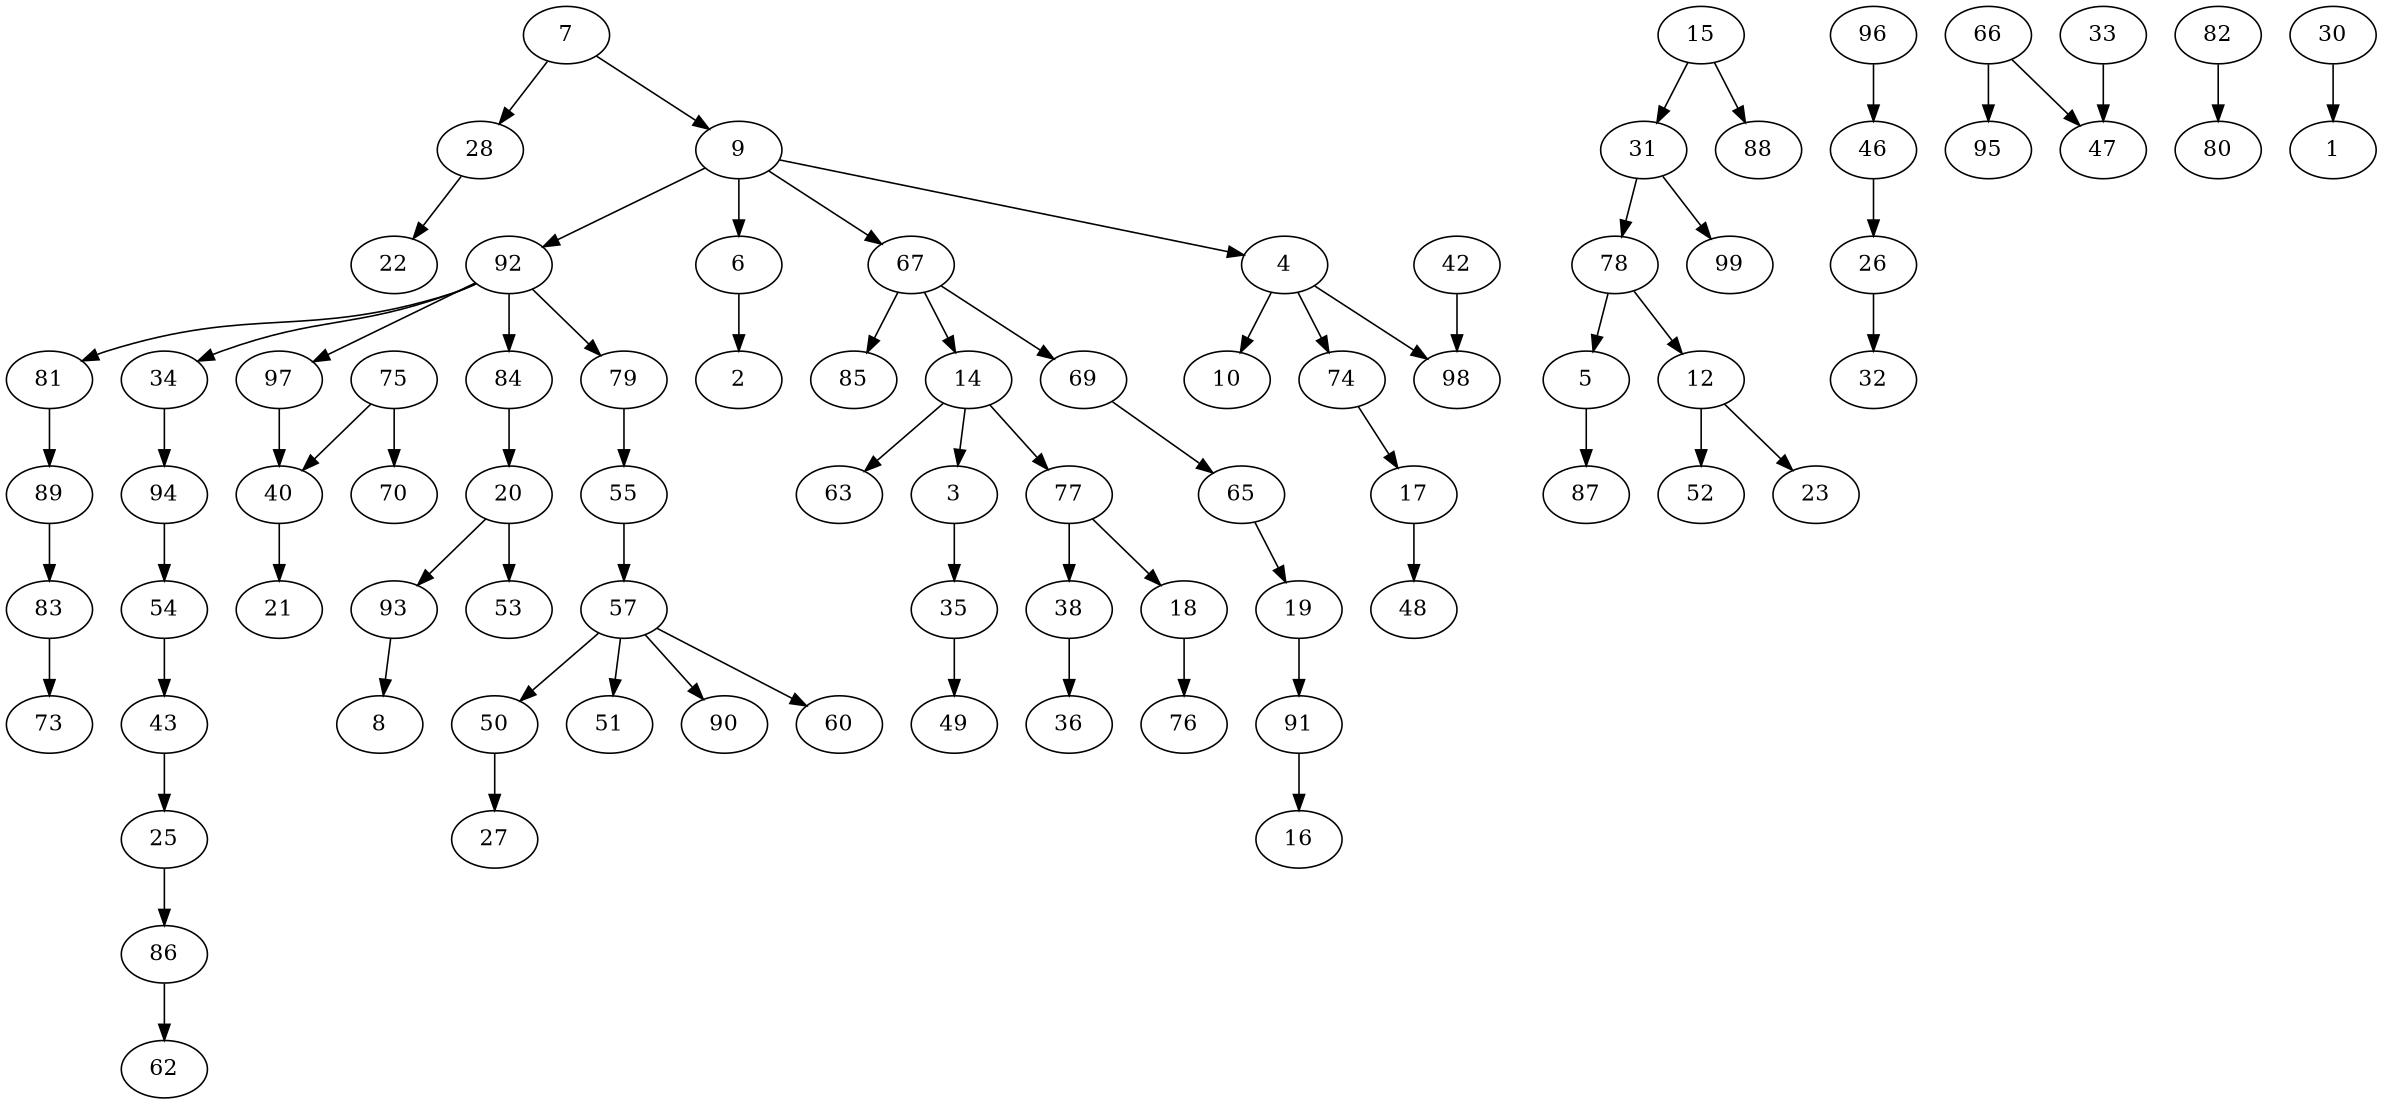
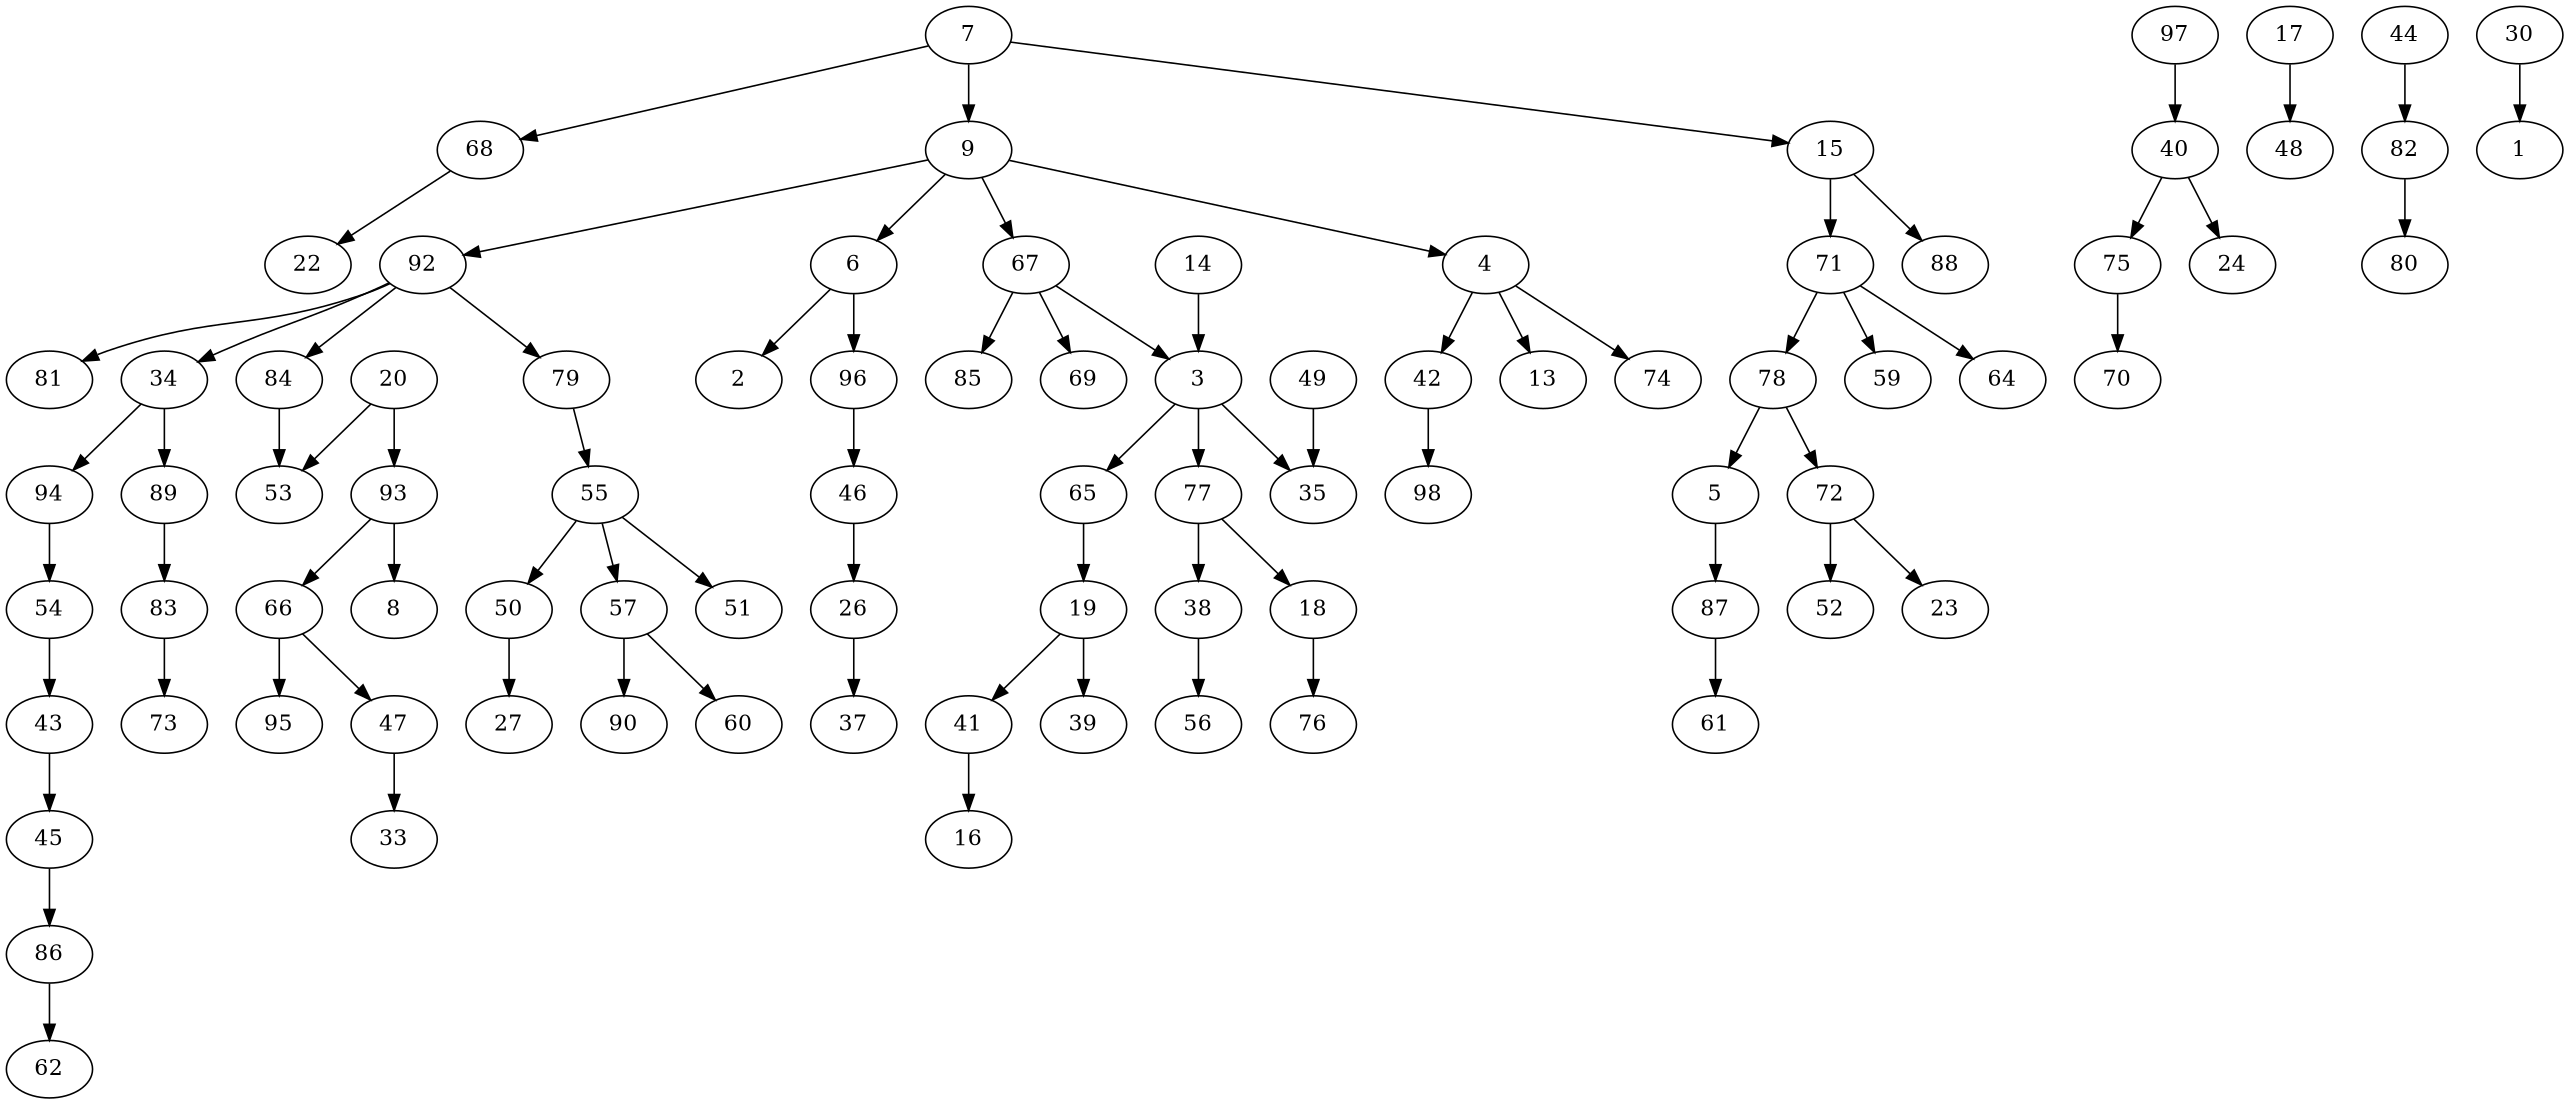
node "44": added
edge "33" -> "47": reversed
edge "7" -> "15": added
node "28": label "28" -> "68"
node "31": label "31" -> "71"
node "99": label "99" -> "59"
edge "6" -> "96": added
edge "67" -> "14": now "67" -> "3"
edge "4" -> "98": now "4" -> "42"
edge "92" -> "97": removed
node "10": label "10" -> "13"
node "12": label "12" -> "72"
node "32": label "32" -> "37"
node "64": added
edge "81" -> "89": now "34" -> "89"
edge "84" -> "20": now "84" -> "53"
edge "74" -> "17": removed
edge "14" -> "77": now "3" -> "77"
edge "75" -> "40": reversed
edge "69" -> "65": now "3" -> "65"
node "63": removed
edge "93" -> "66": added
node "21": label "21" -> "24"
edge "57" -> "51": now "55" -> "51"
edge "35" -> "49": reversed
edge "57" -> "50": now "55" -> "50"
node "36": label "36" -> "56"
node "39": added
node "91": label "91" -> "41"
node "61": added
node "25": label "25" -> "45"
